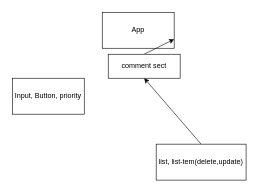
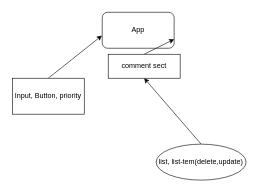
node "App": shape rectangle -> rounded rectangle
edge "Input, Button, priority" -> "App": added
node "list, list-tem(delete,update)": shape rectangle -> ellipse
